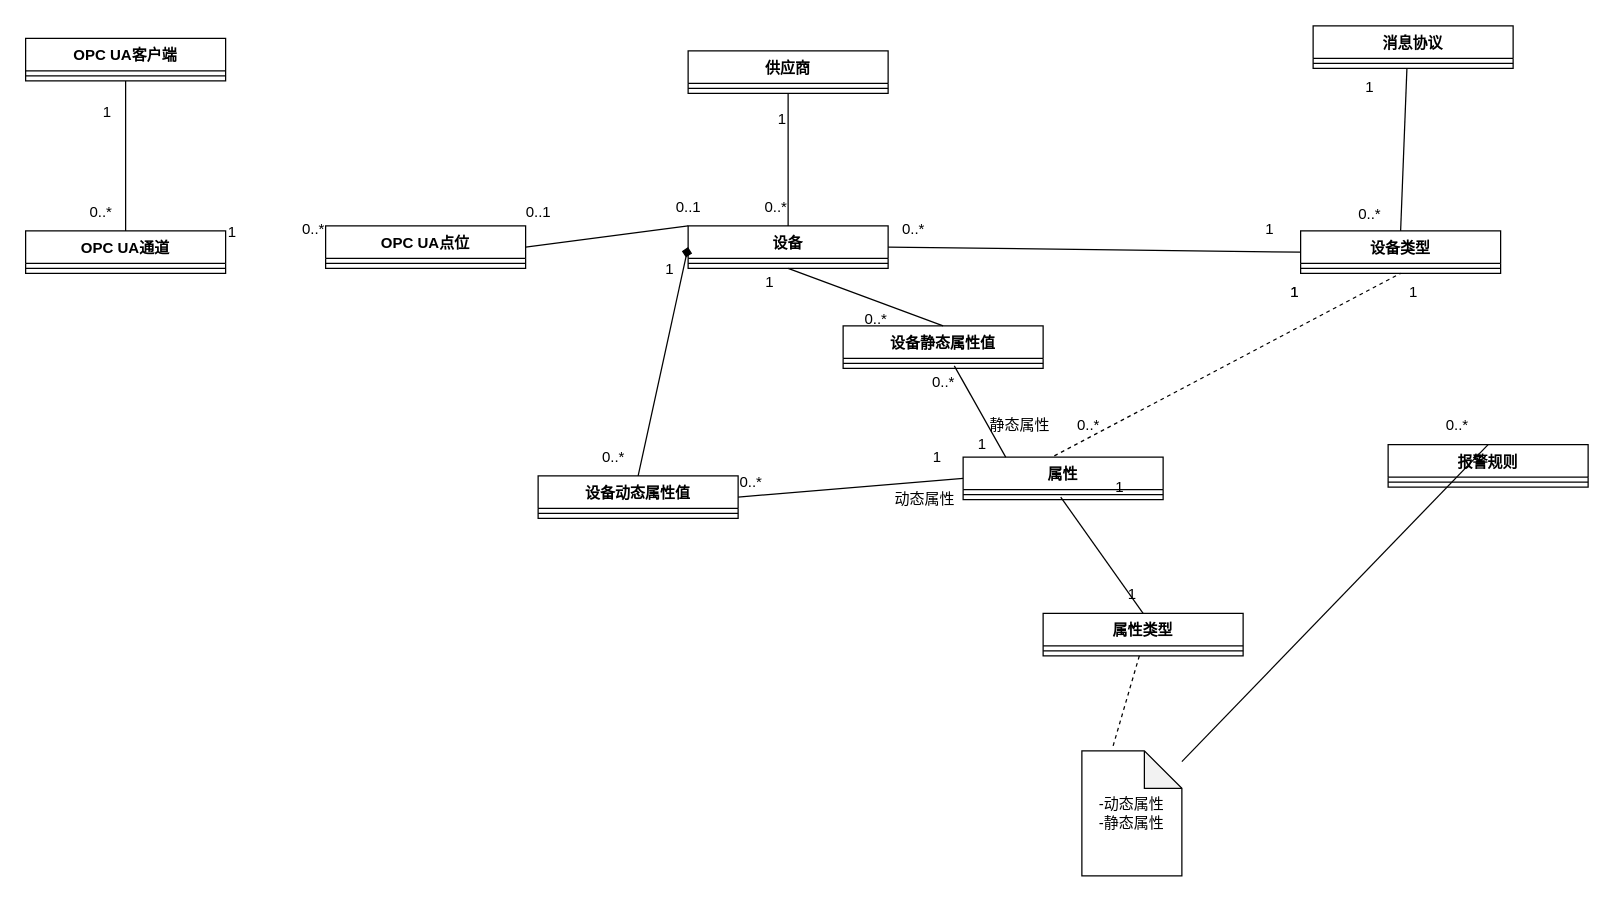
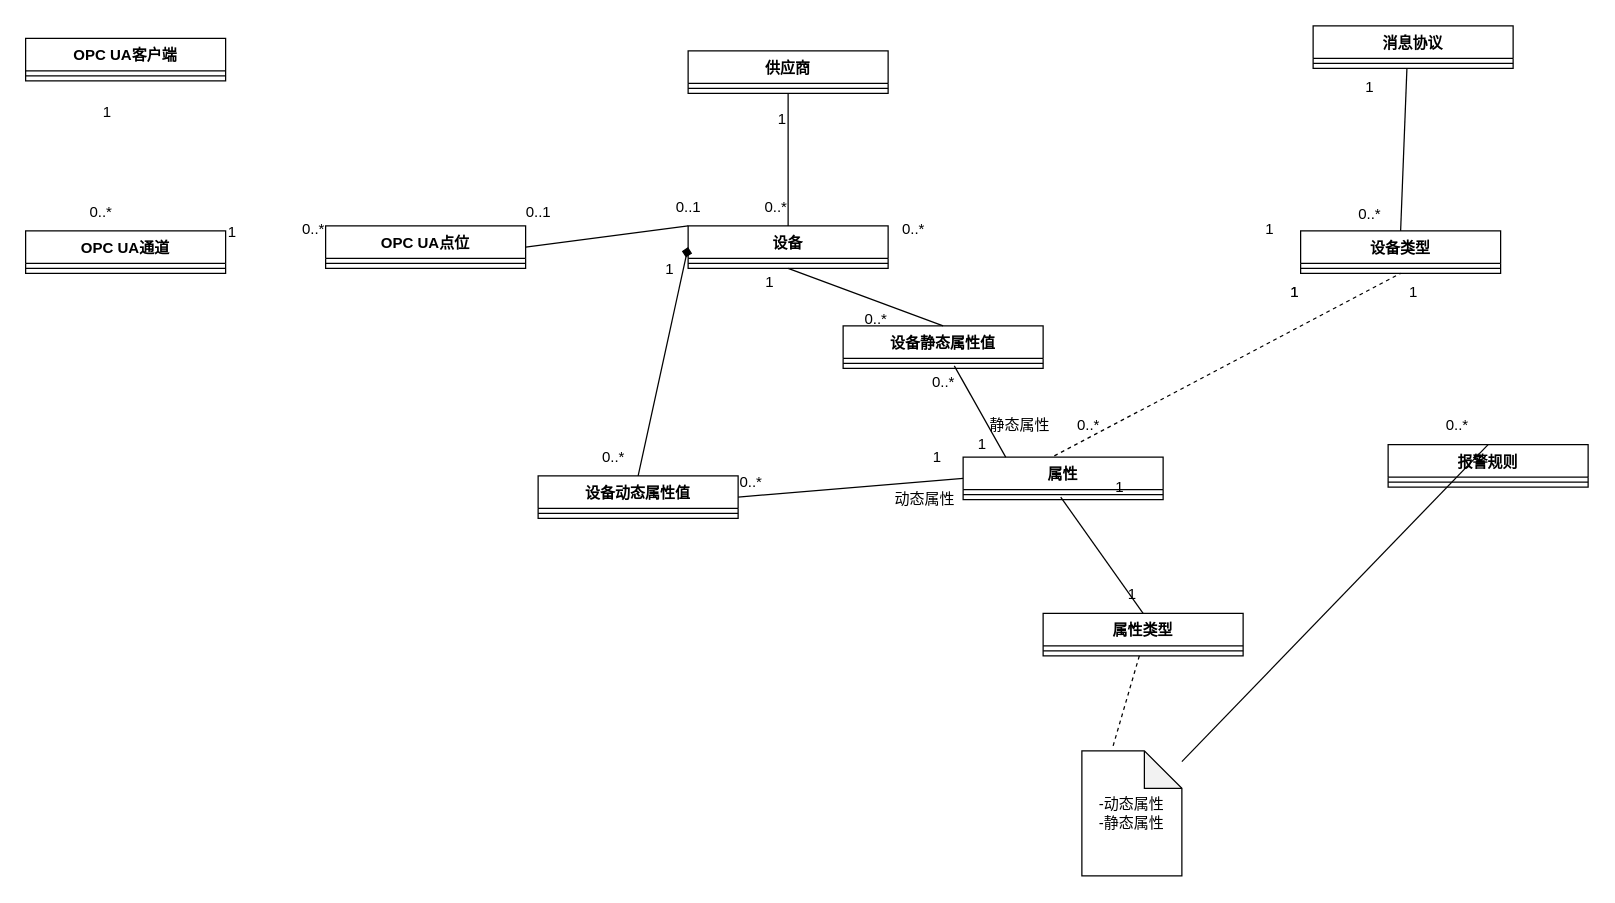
edge "OPC UA客户端" -- "OPC UA通道": removed
edge "设备" -- "设备类型": removed
